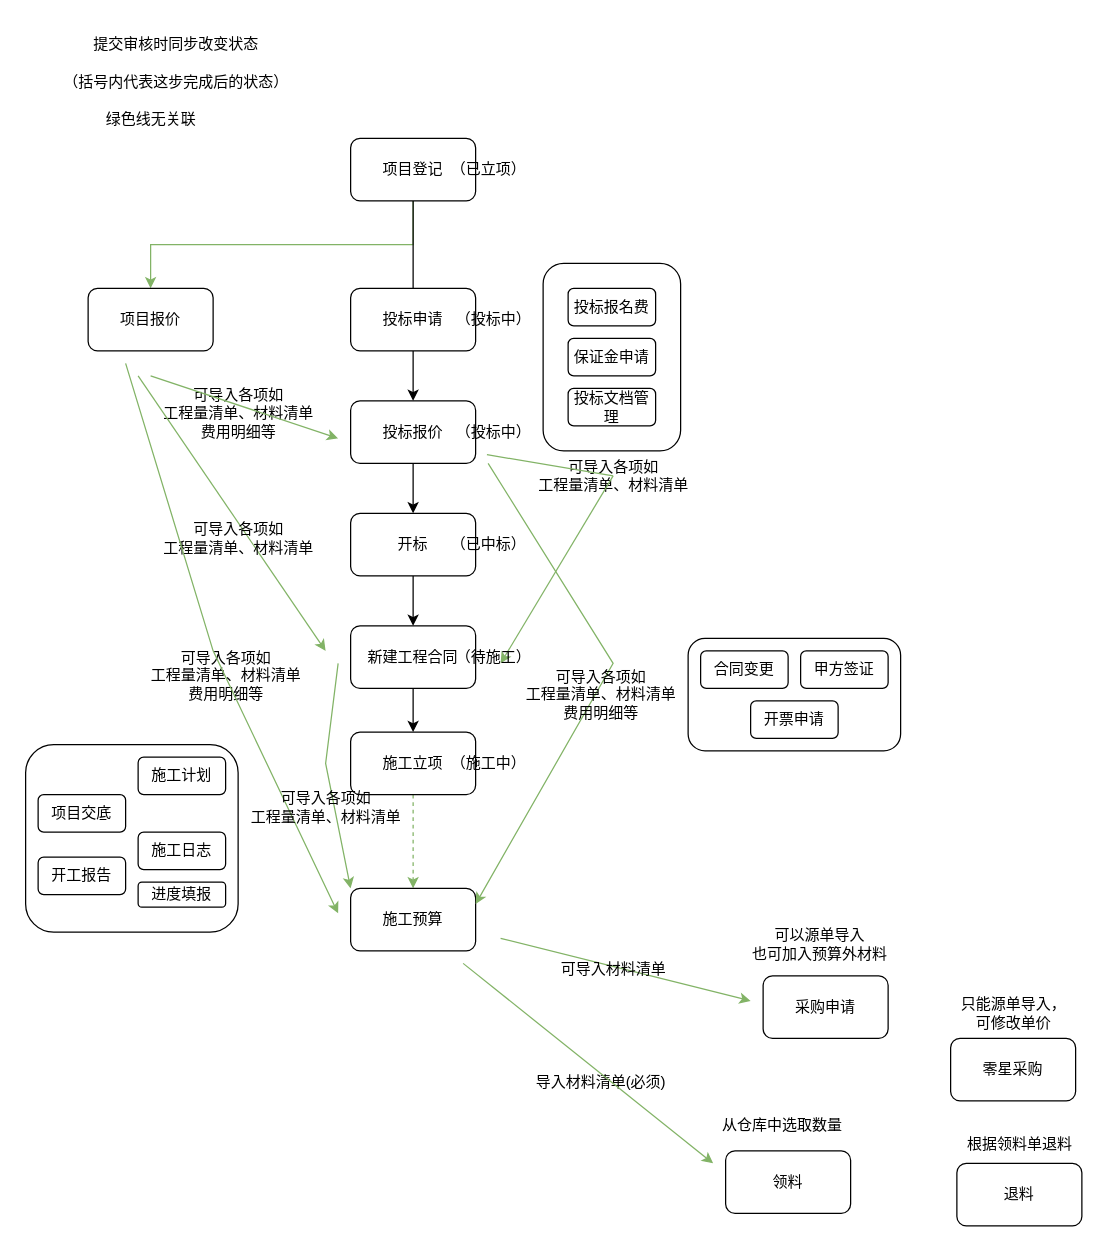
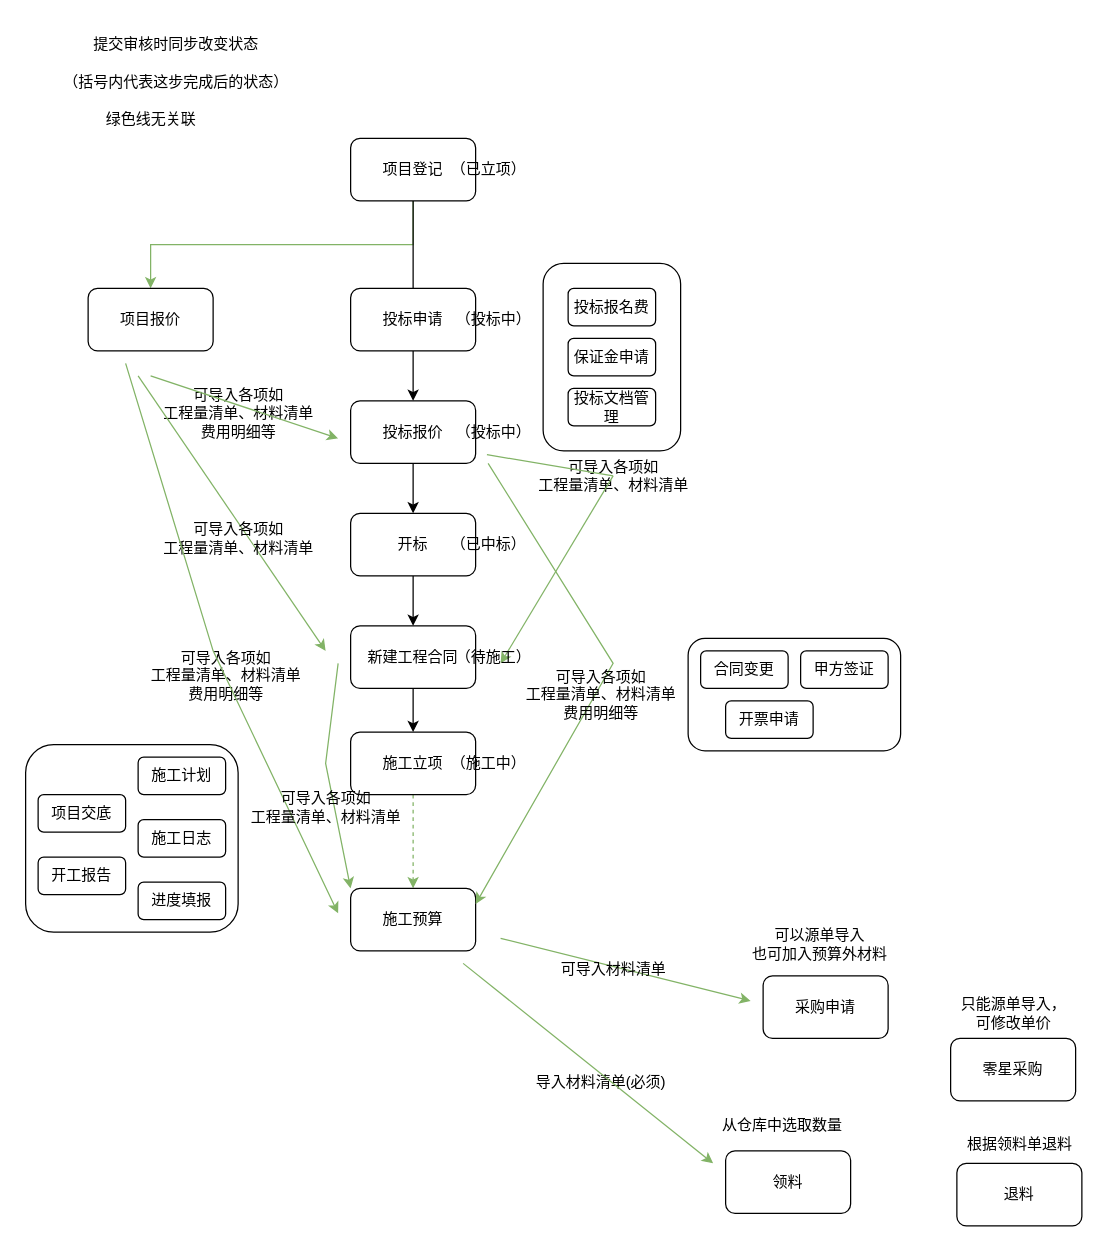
node "开票申请": moved (794, 719) -> (769, 719)
node "施工日志": moved (182, 851) -> (182, 838)
node "进度填报": size 88x25 -> 88x38
